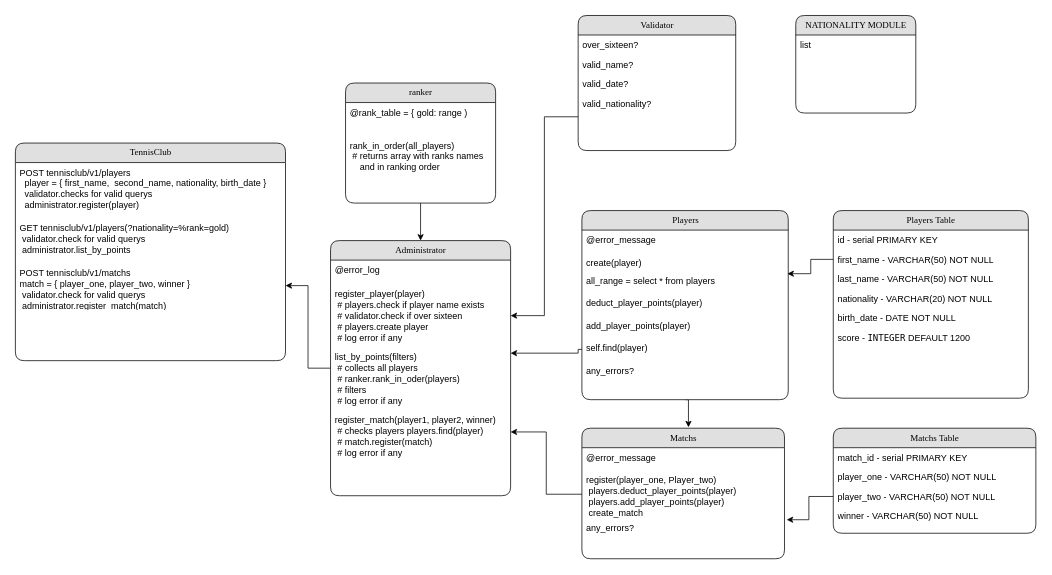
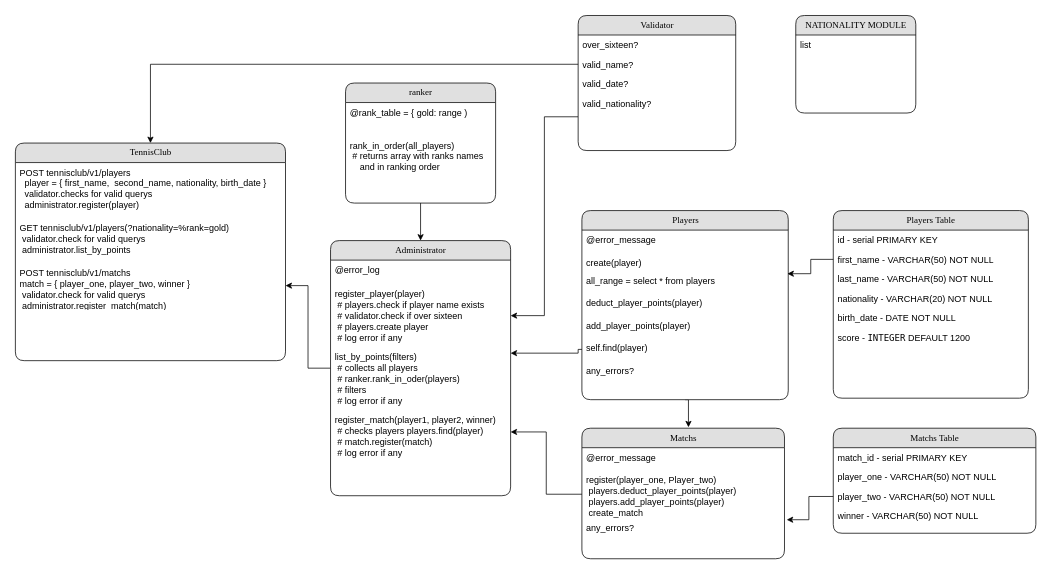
edge "valid_name?" -> "TennisClub": added
